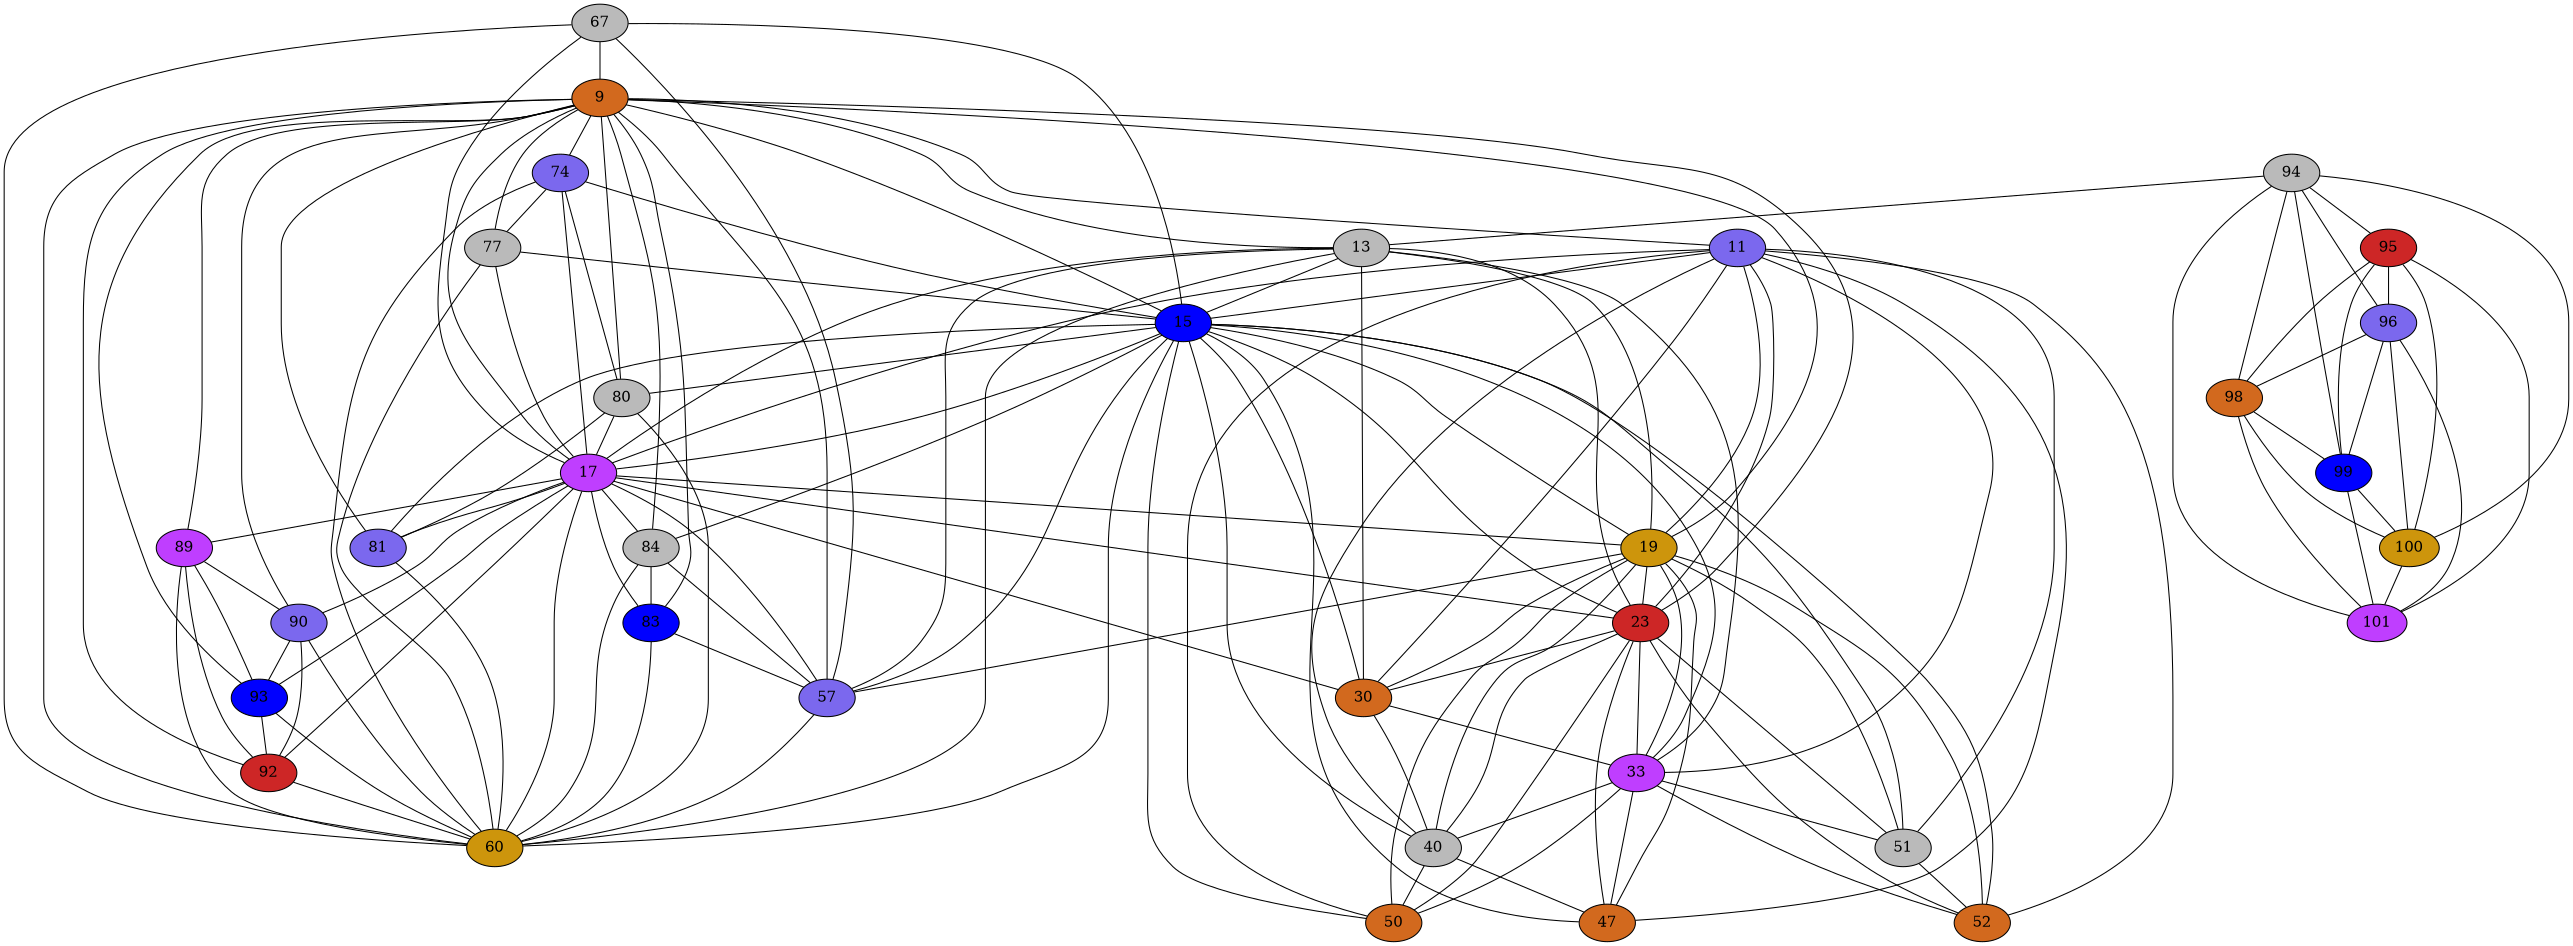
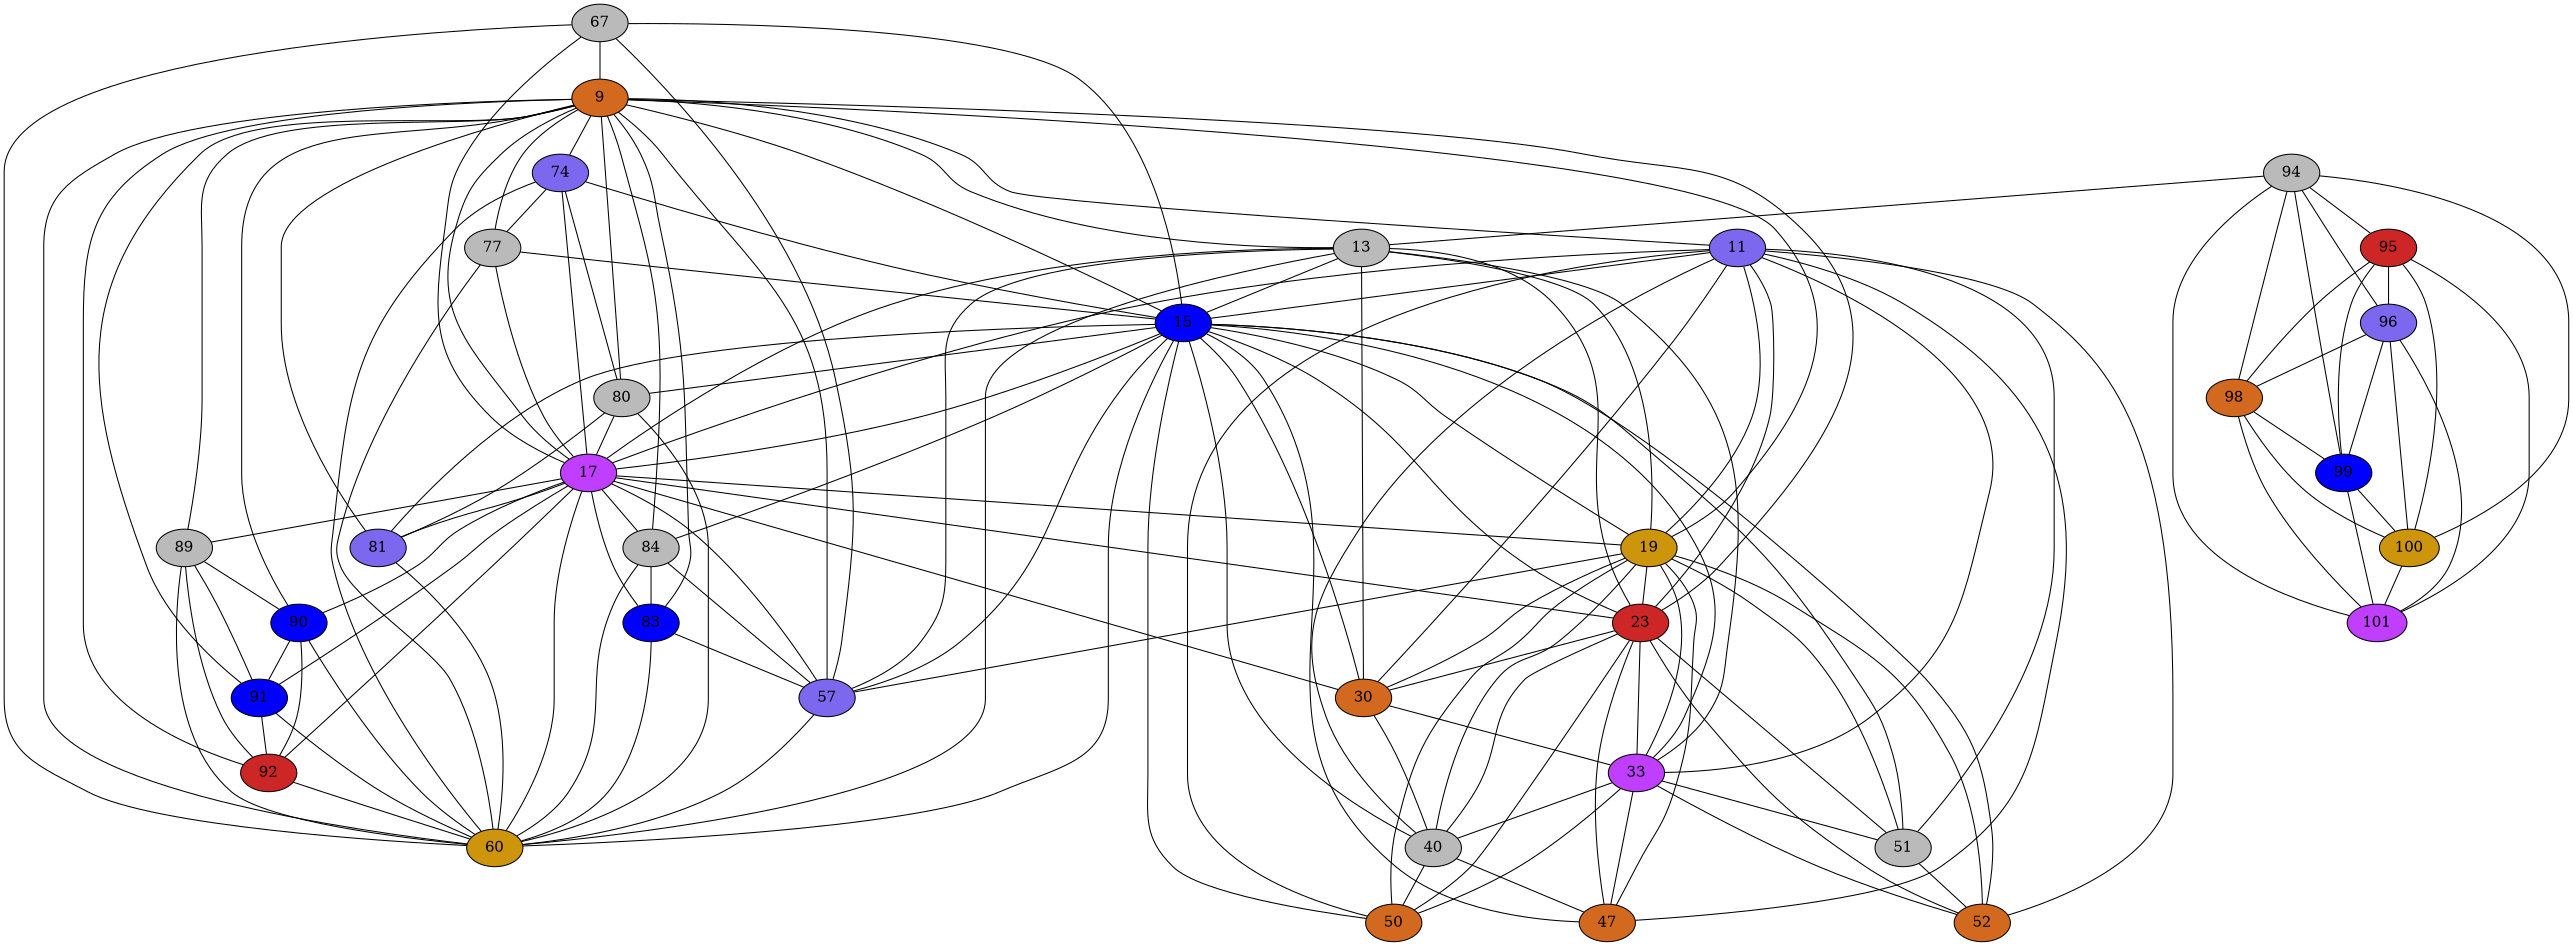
node "89": fillcolor darkorchid1 -> gray73
node "90": fillcolor mediumslateblue -> blue1
node "93": label "93" -> "91"
